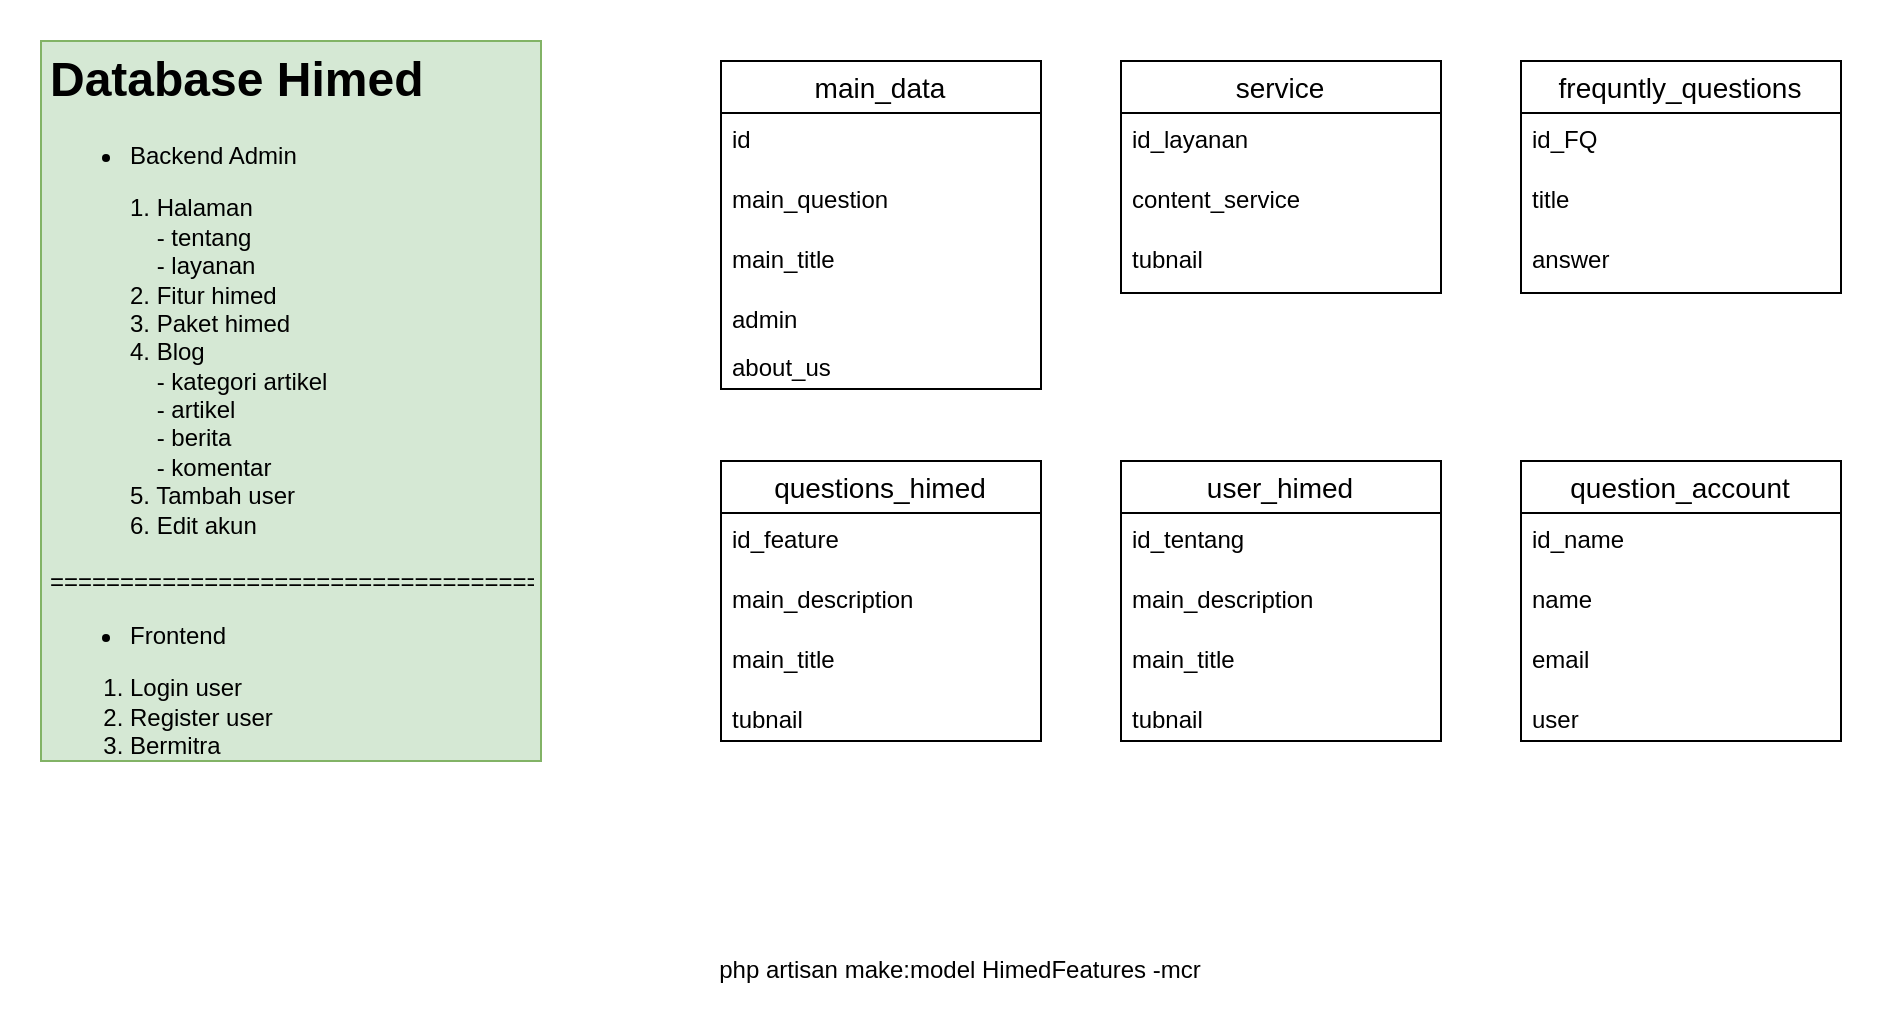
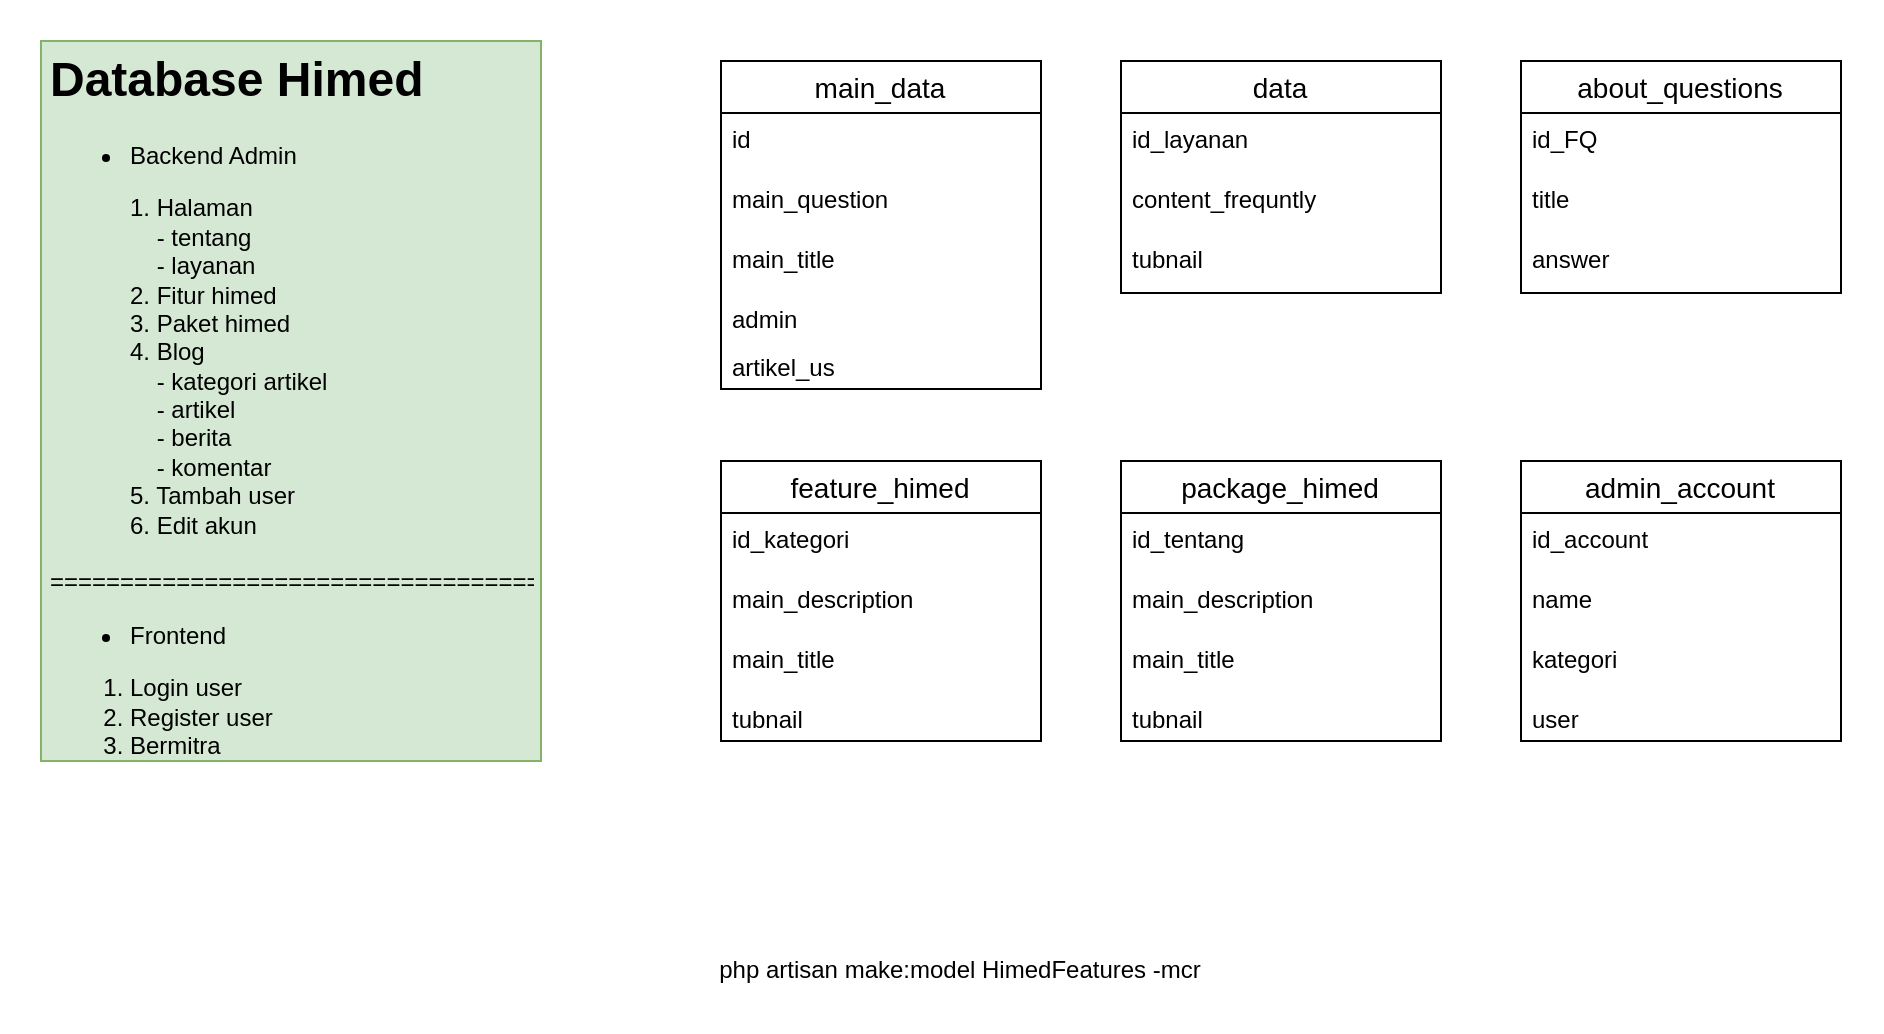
node "service": label "service" -> "data"
node "frequntly_questions": label "frequntly_questions" -> "about_questions"
node "content_service": label "content_service" -> "content_frequntly"
node "about_us": label "about_us" -> "artikel_us"
node "questions_himed": label "questions_himed" -> "feature_himed"
node "user_himed": label "user_himed" -> "package_himed"
node "question_account": label "question_account" -> "admin_account"
node "id_feature": label "id_feature" -> "id_kategori"
node "id_name": label "id_name" -> "id_account"
node "email": label "email" -> "kategori"
